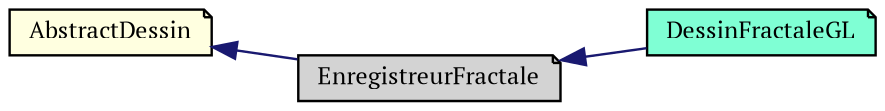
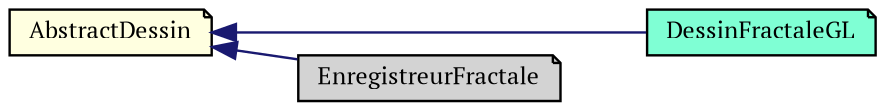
edge "DessinFractaleGL" -> "EnregistreurFractale": now "DessinFractaleGL" -> "AbstractDessin"
